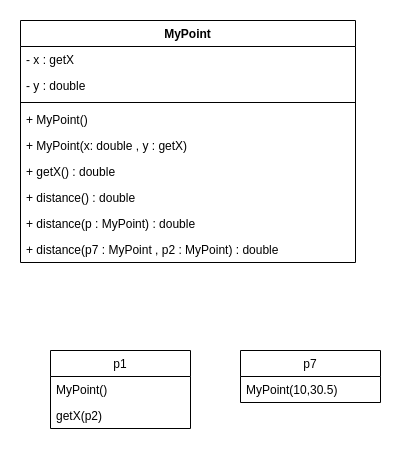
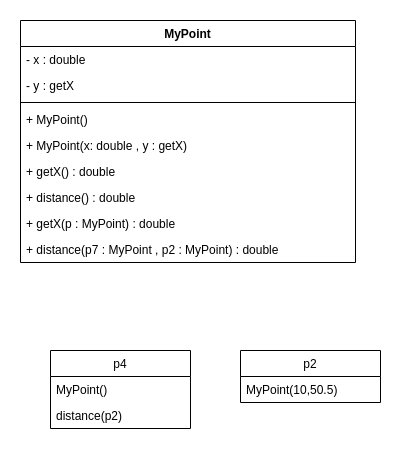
node "- x : getX": label "- x : getX" -> "- x : double"
node "- y : double": label "- y : double" -> "- y : getX"
node "+ distance(p : MyPoint) : double": label "+ distance(p : MyPoint) : double" -> "+ getX(p : MyPoint) : double"
node "p1": label "p1" -> "p4"
node "p7": label "p7" -> "p2"
node "MyPoint(10,30.5)": label "MyPoint(10,30.5)" -> "MyPoint(10,50.5)"
node "getX(p2)": label "getX(p2)" -> "distance(p2)"
